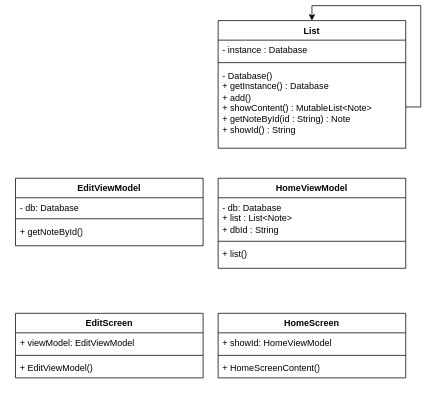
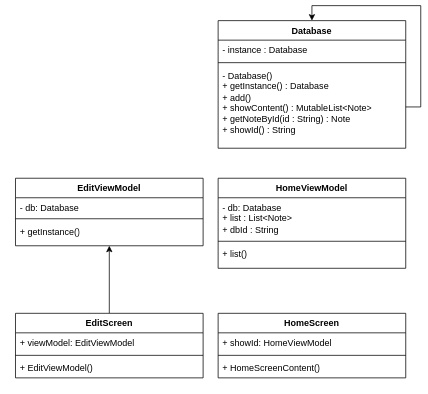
node "List": label "List" -> "Database"
node "+ getNoteById()": label "+ getNoteById()" -> "+ getInstance()"
edge "EditScreen" -> "EditViewModel": added
